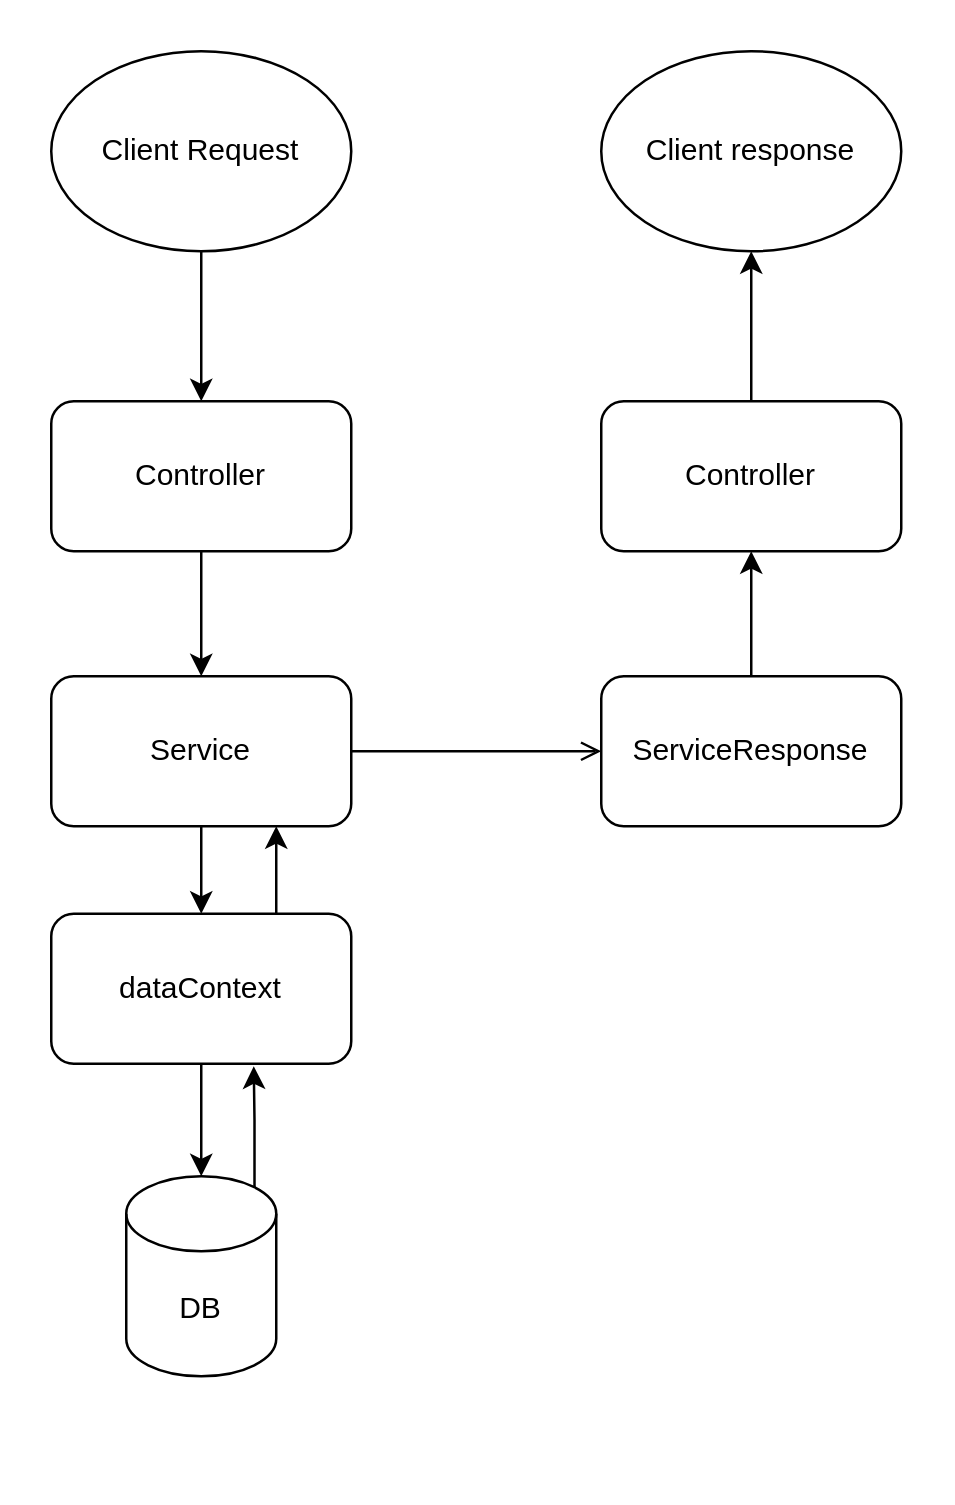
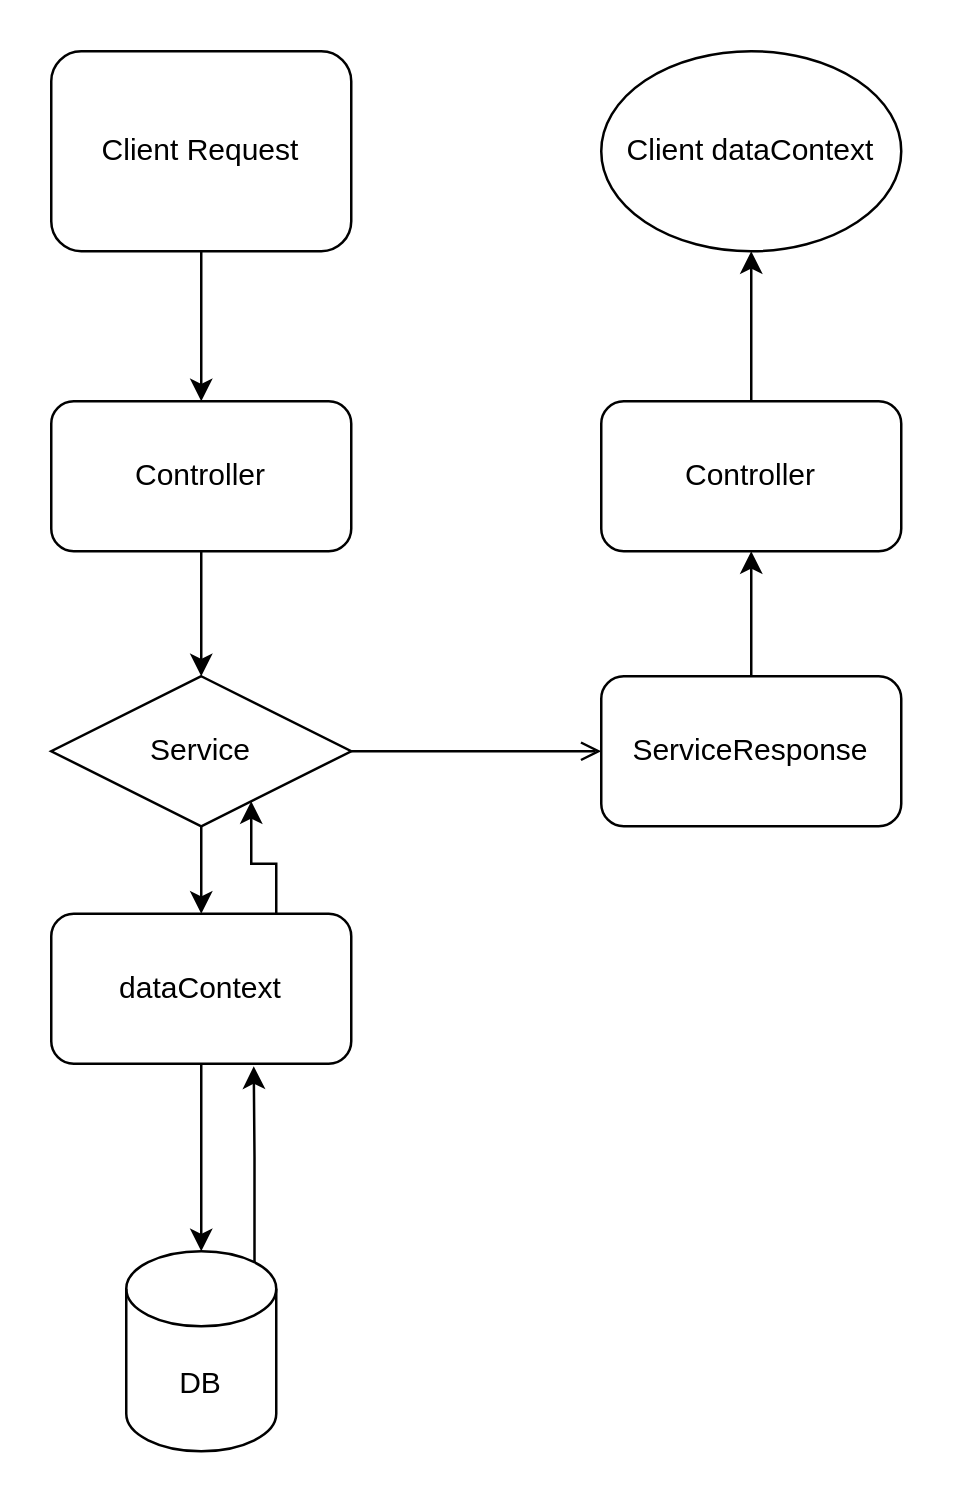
node "Client Request": shape ellipse -> rounded rectangle
node "Client response": label "Client response" -> "Client dataContext"
node "Service": shape rounded rectangle -> diamond
node "DB": moved (201, 1276) -> (201, 1351)
